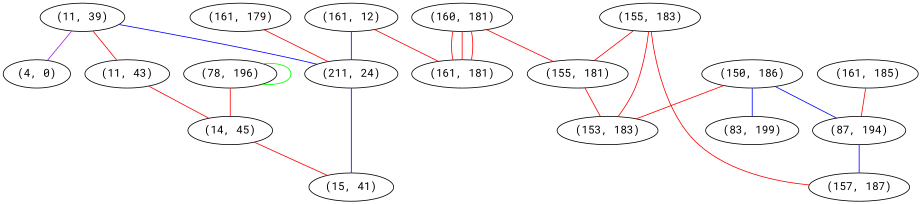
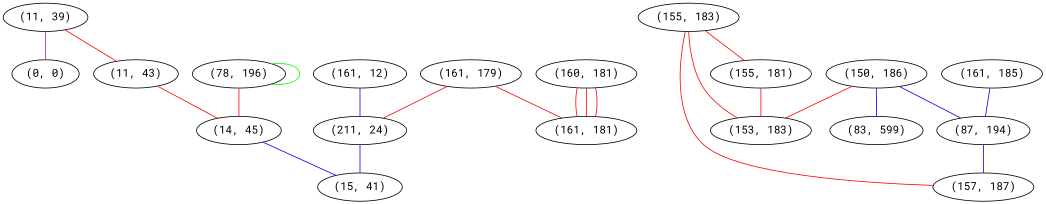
edge "(11, 39)" -- "(211, 24)": removed
edge "(161, 12)" -- "(161, 181)": now "(161, 179)" -- "(161, 181)"
edge "(160, 181)" -- "(155, 181)": removed
node "(4, 0)": label "(4, 0)" -> "(0, 0)"
edge "(161, 185)" -- "(87, 194)": color red -> blue
node "(83, 199)": label "(83, 199)" -> "(83, 599)"
edge "(14, 45)" -- "(15, 41)": color red -> blue
